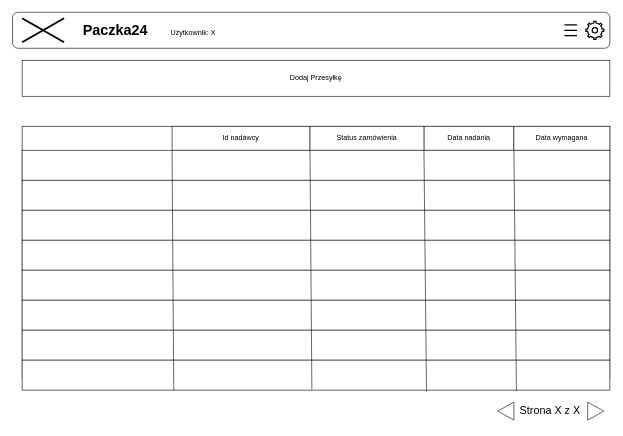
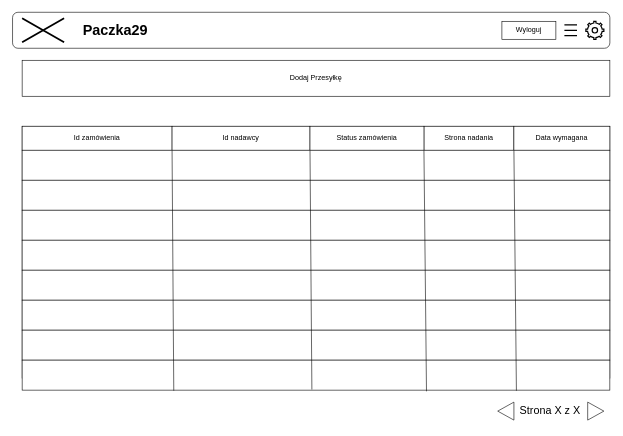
node "Paczka24": label "Paczka24" -> "Paczka29"
node "Wyloguj": added
node "Użytkownik: X": removed
node "Id zamówienia": added
node "Data nadania": label "Data nadania" -> "Strona nadania"
